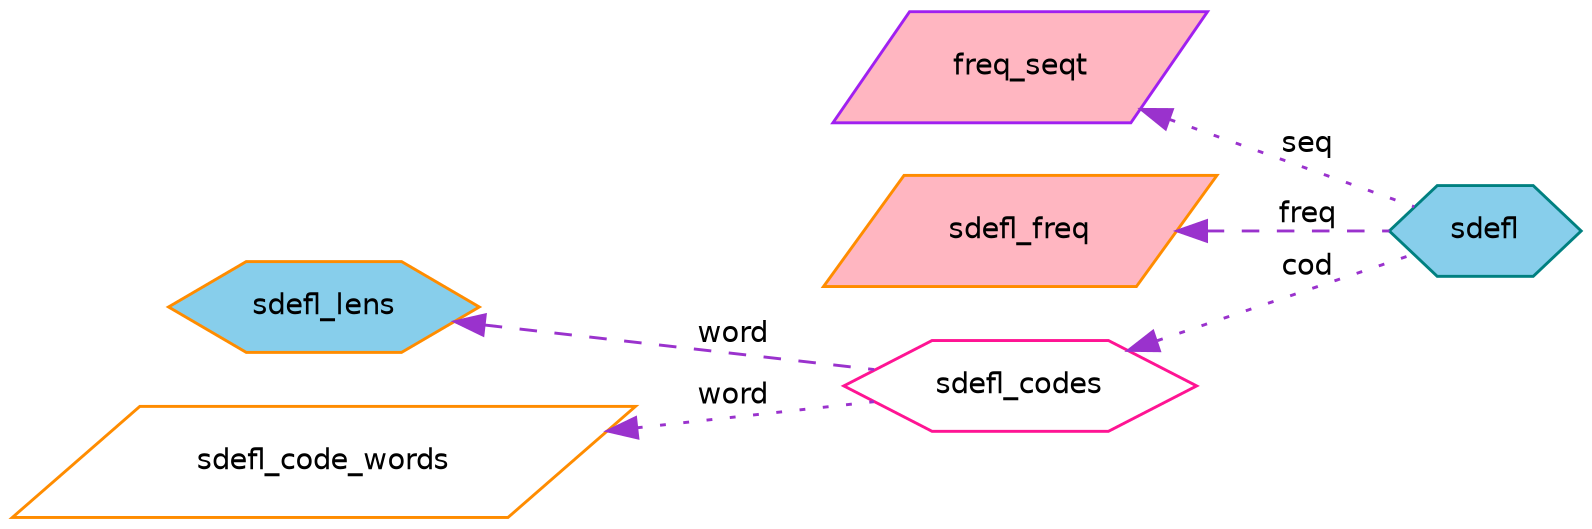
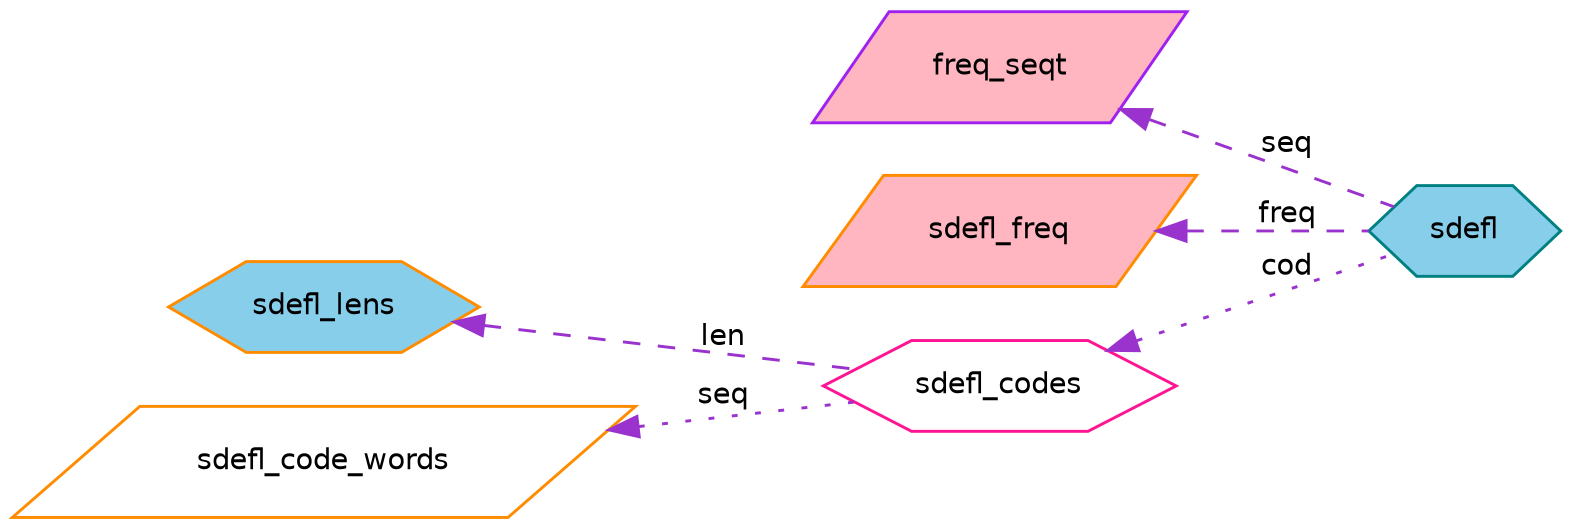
edge "sdefl" -> "freq_seqt": style dotted -> dashed
edge "sdefl_codes" -> "sdefl_lens": label " word" -> " len"
edge "sdefl_codes" -> "sdefl_code_words": label " word" -> " seq"
